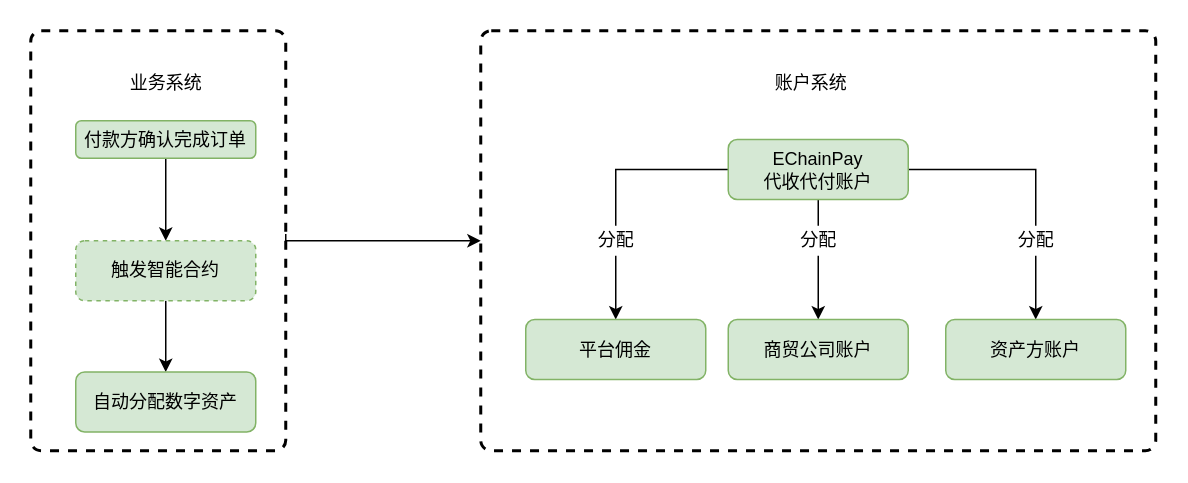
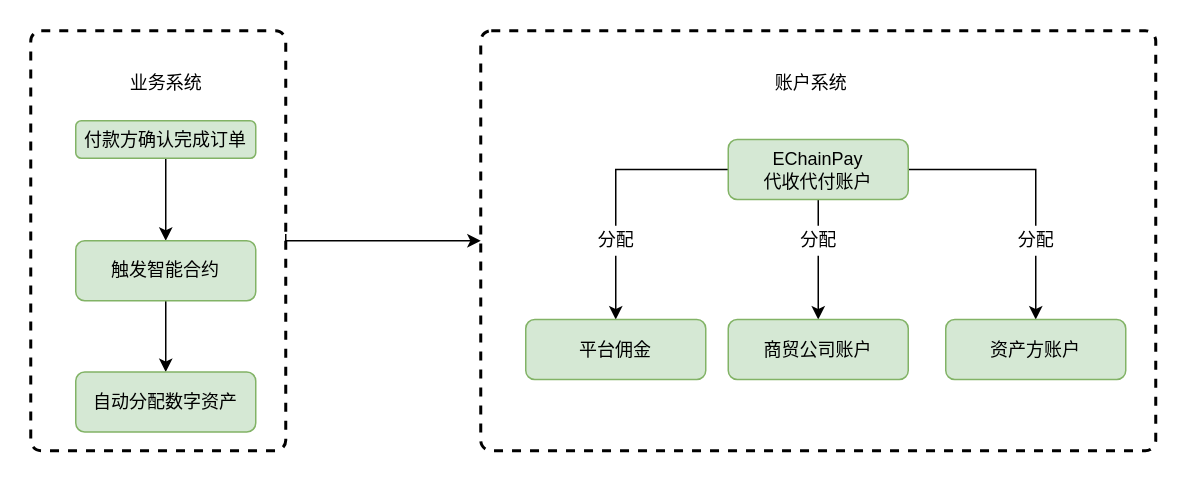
node "触发智能合约": style dashed -> solid
